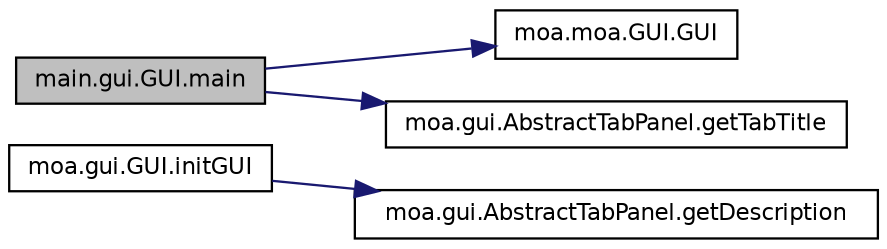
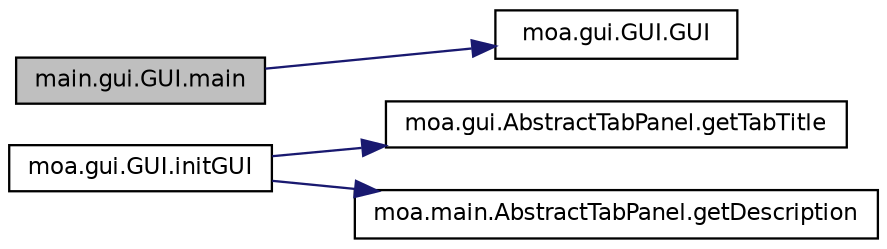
node "moa.moa.GUI.GUI": label "moa.moa.GUI.GUI" -> "moa.gui.GUI.GUI"
edge "main.gui.GUI.main" -> "moa.gui.AbstractTabPanel.getTabTitle": now "moa.gui.GUI.initGUI" -> "moa.gui.AbstractTabPanel.getTabTitle"
node "moa.gui.AbstractTabPanel.getDescription": label "moa.gui.AbstractTabPanel.getDescription" -> "moa.main.AbstractTabPanel.getDescription"
